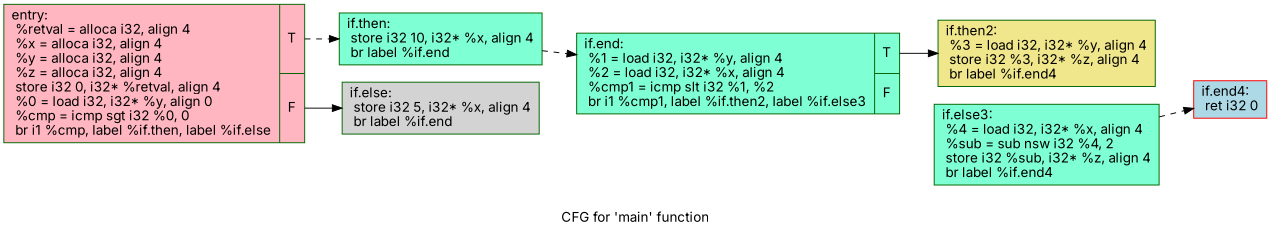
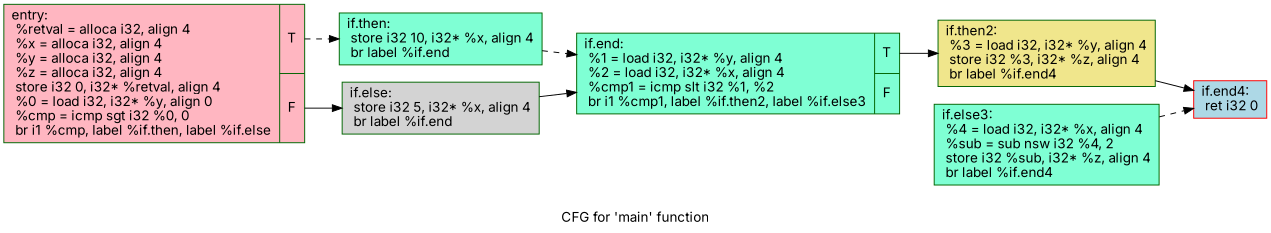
edge "if.then2:" -> "if.end4:": added
edge "if.else:" -> "if.end:": added
